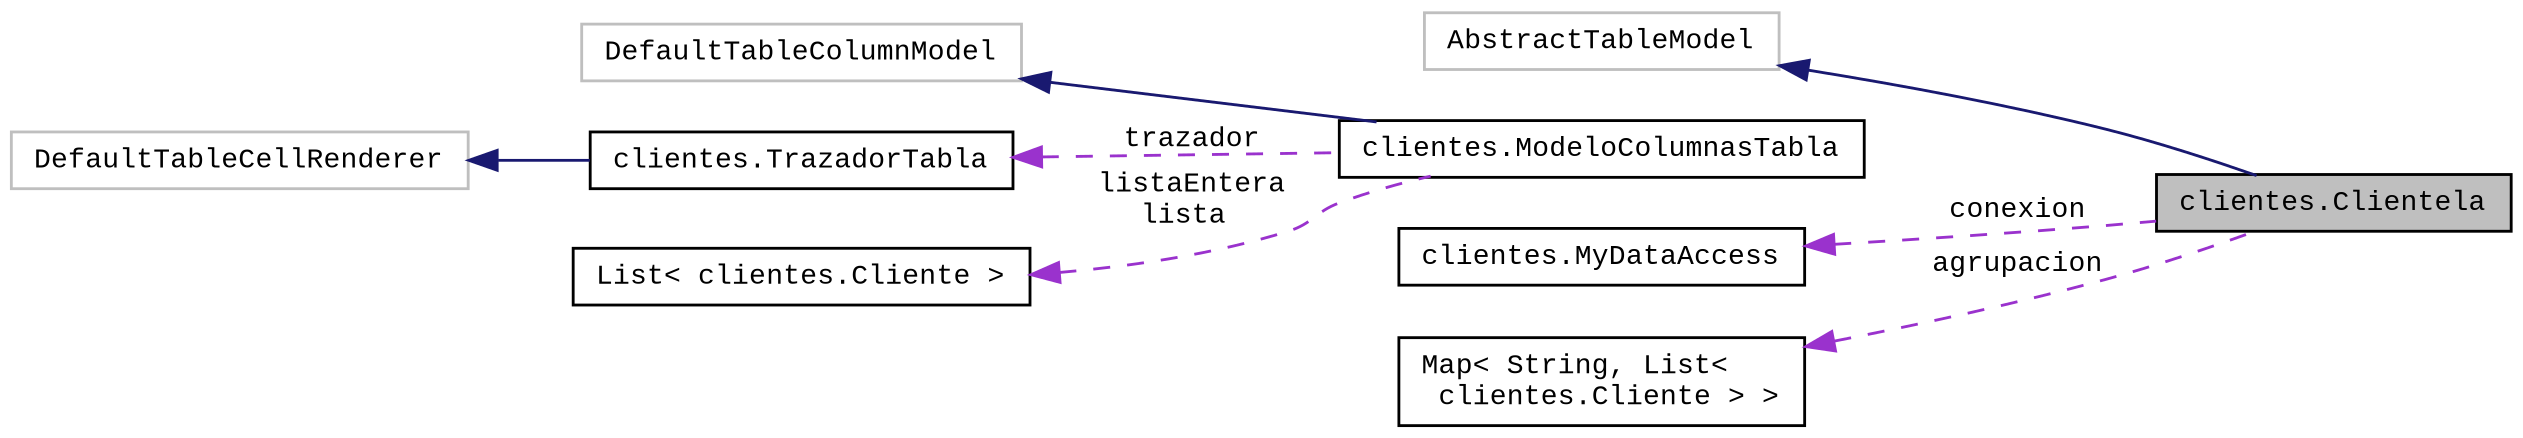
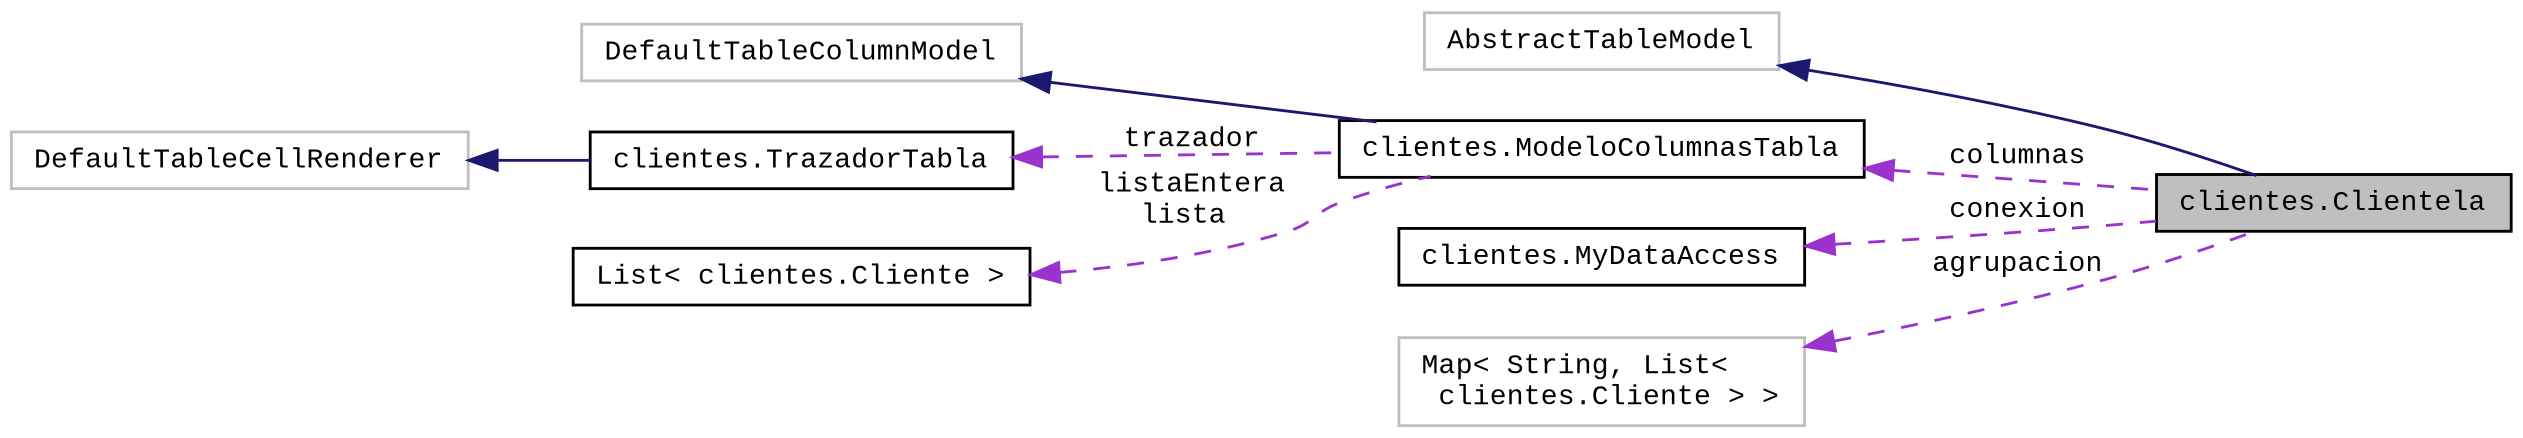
edge "clientes.Clientela" -> "clientes.ModeloColumnasTabla": added, label "columnas"
node "Map< String, List< clientes.Cliente > >": color black -> grey75
